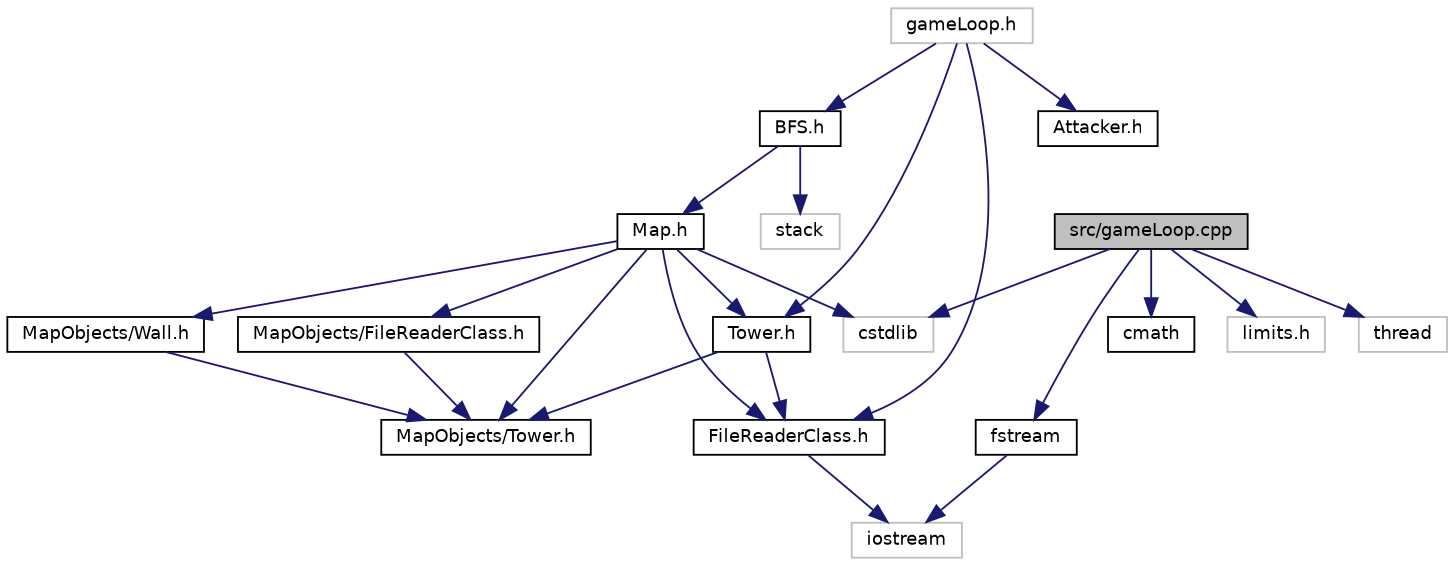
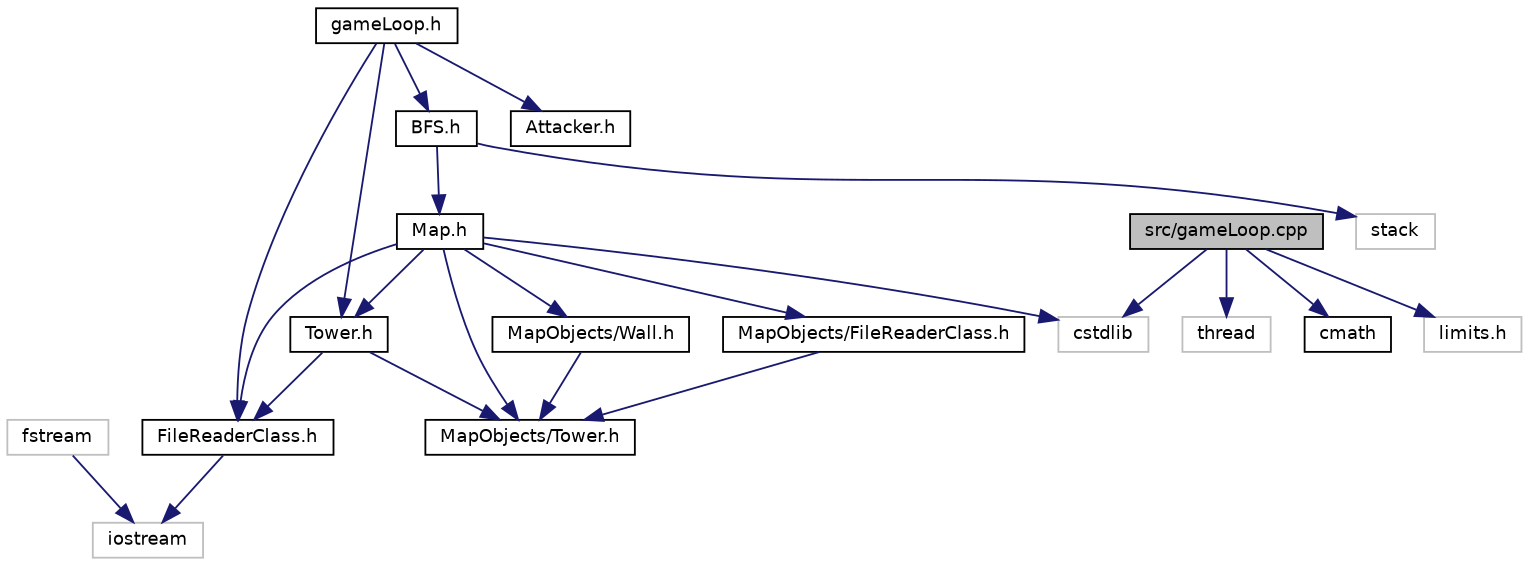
node "gameLoop.h": color grey75 -> black
edge "src/gameLoop.cpp" -> "fstream": removed
node "fstream": color black -> grey75
